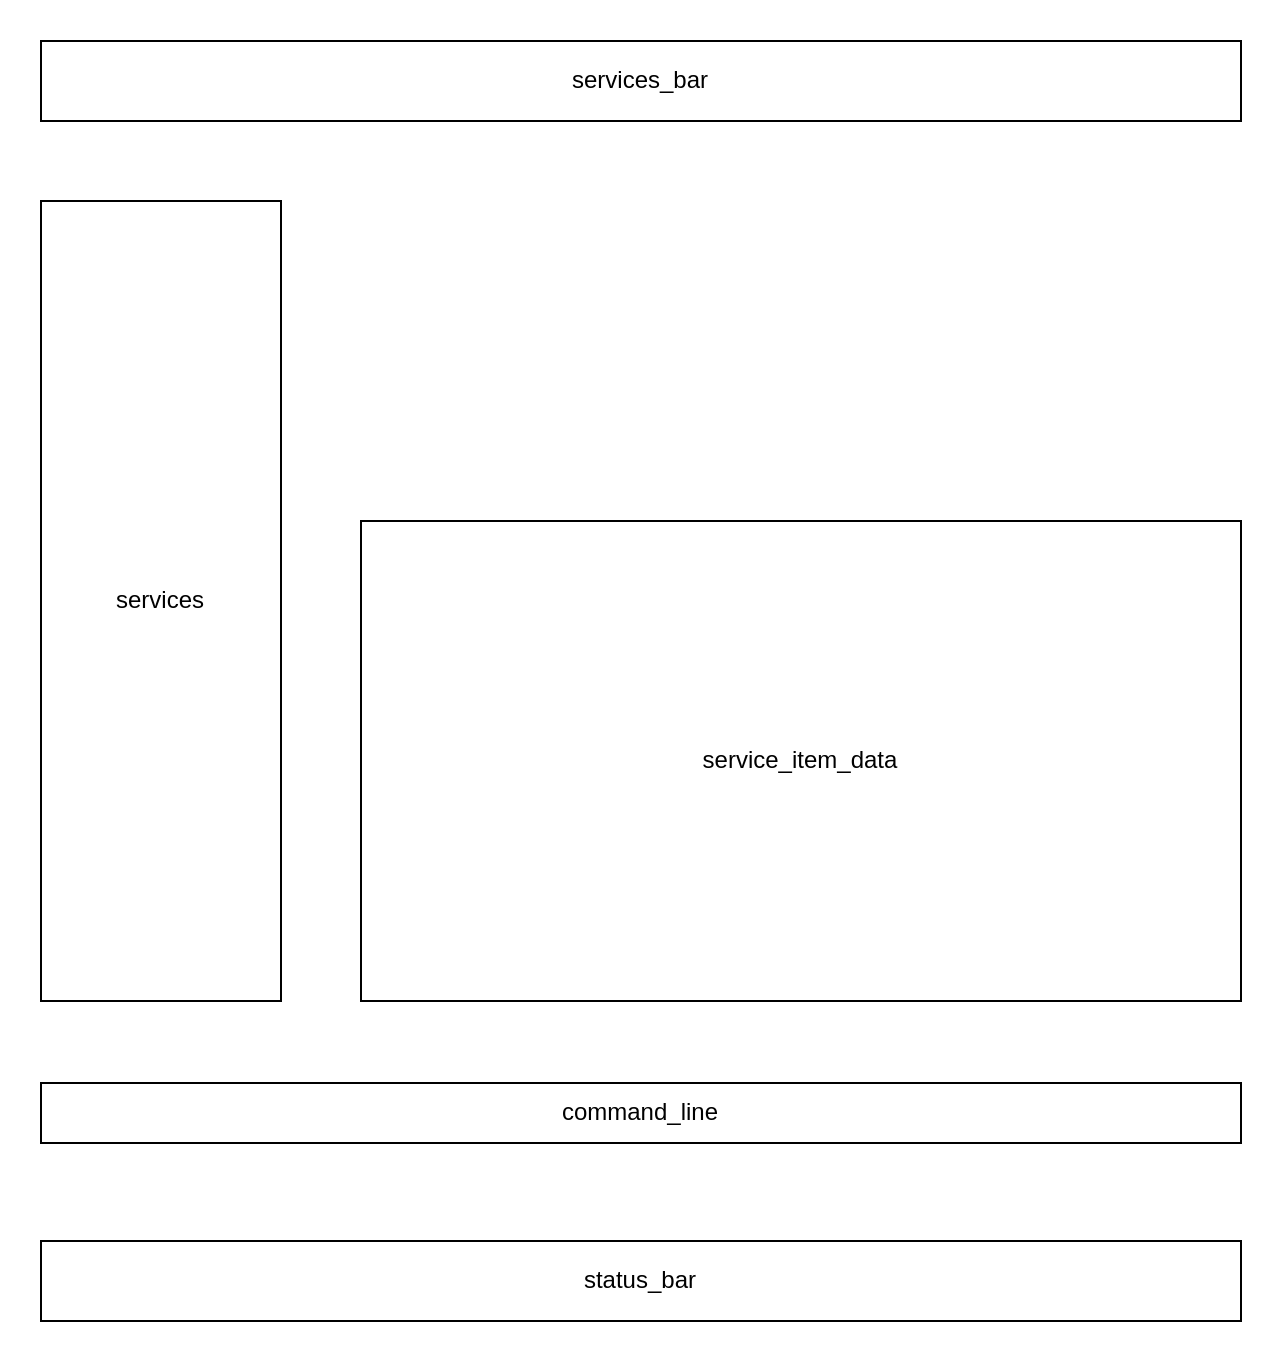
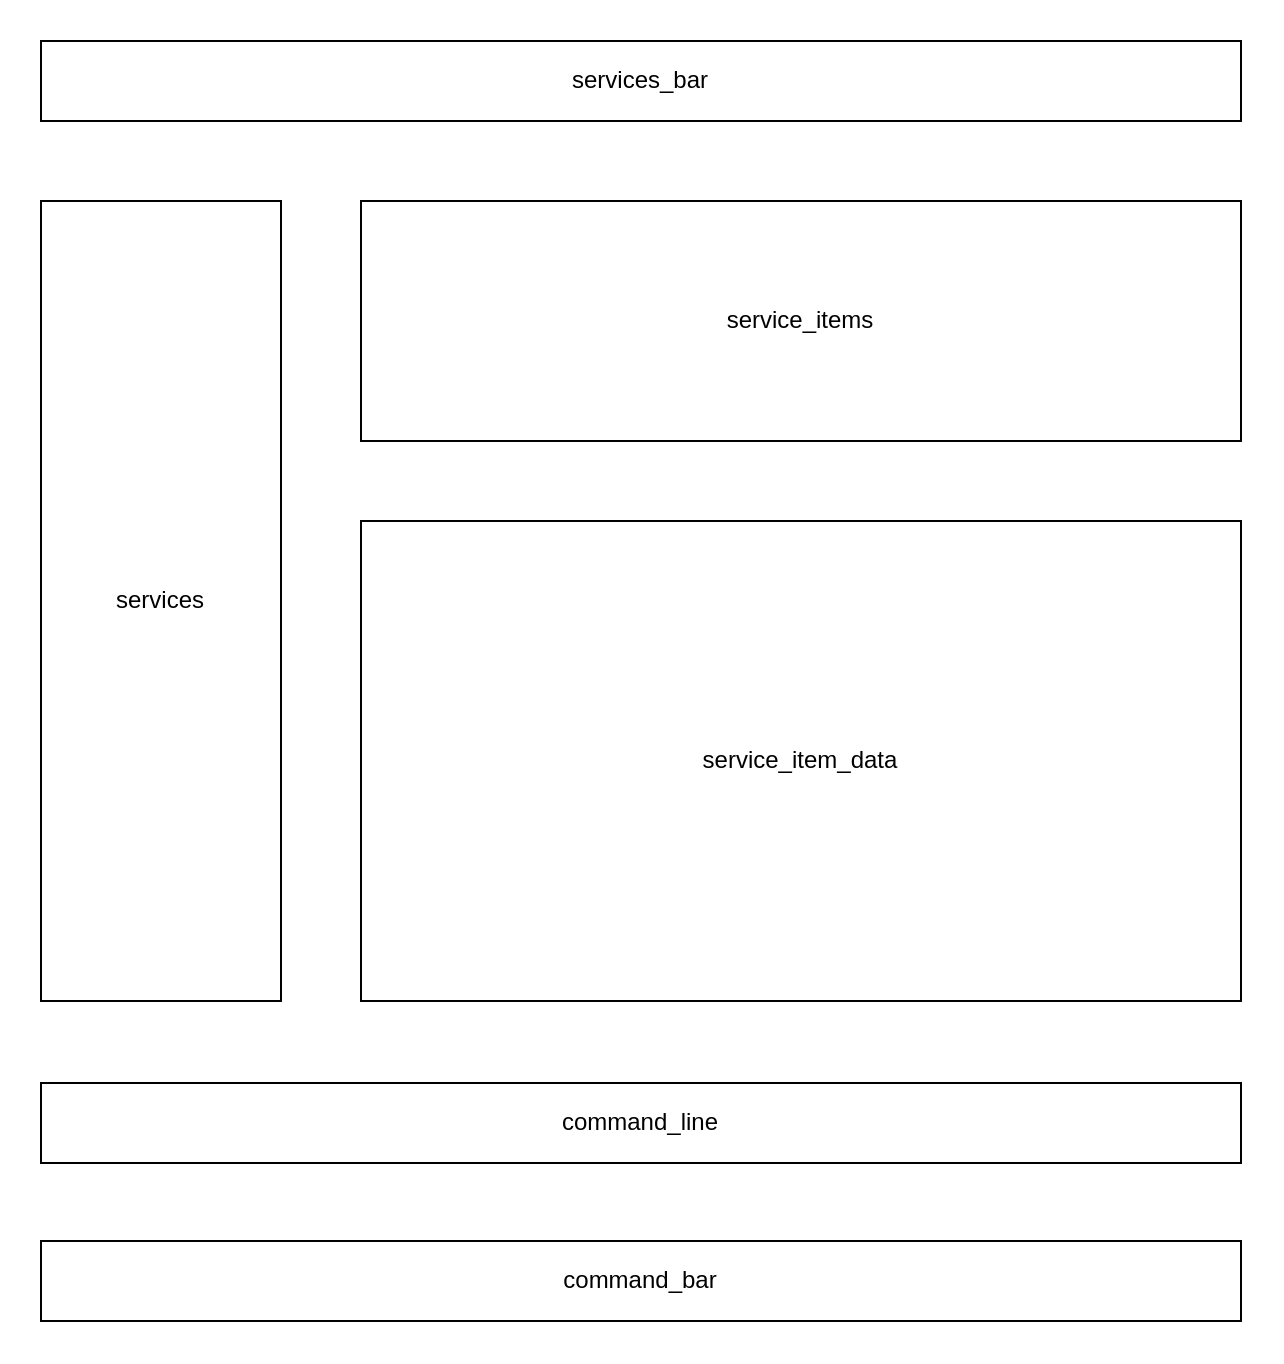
node "service_items": added
node "command_line": size 1200x60 -> 1200x80
node "status_bar": label "status_bar" -> "command_bar"
